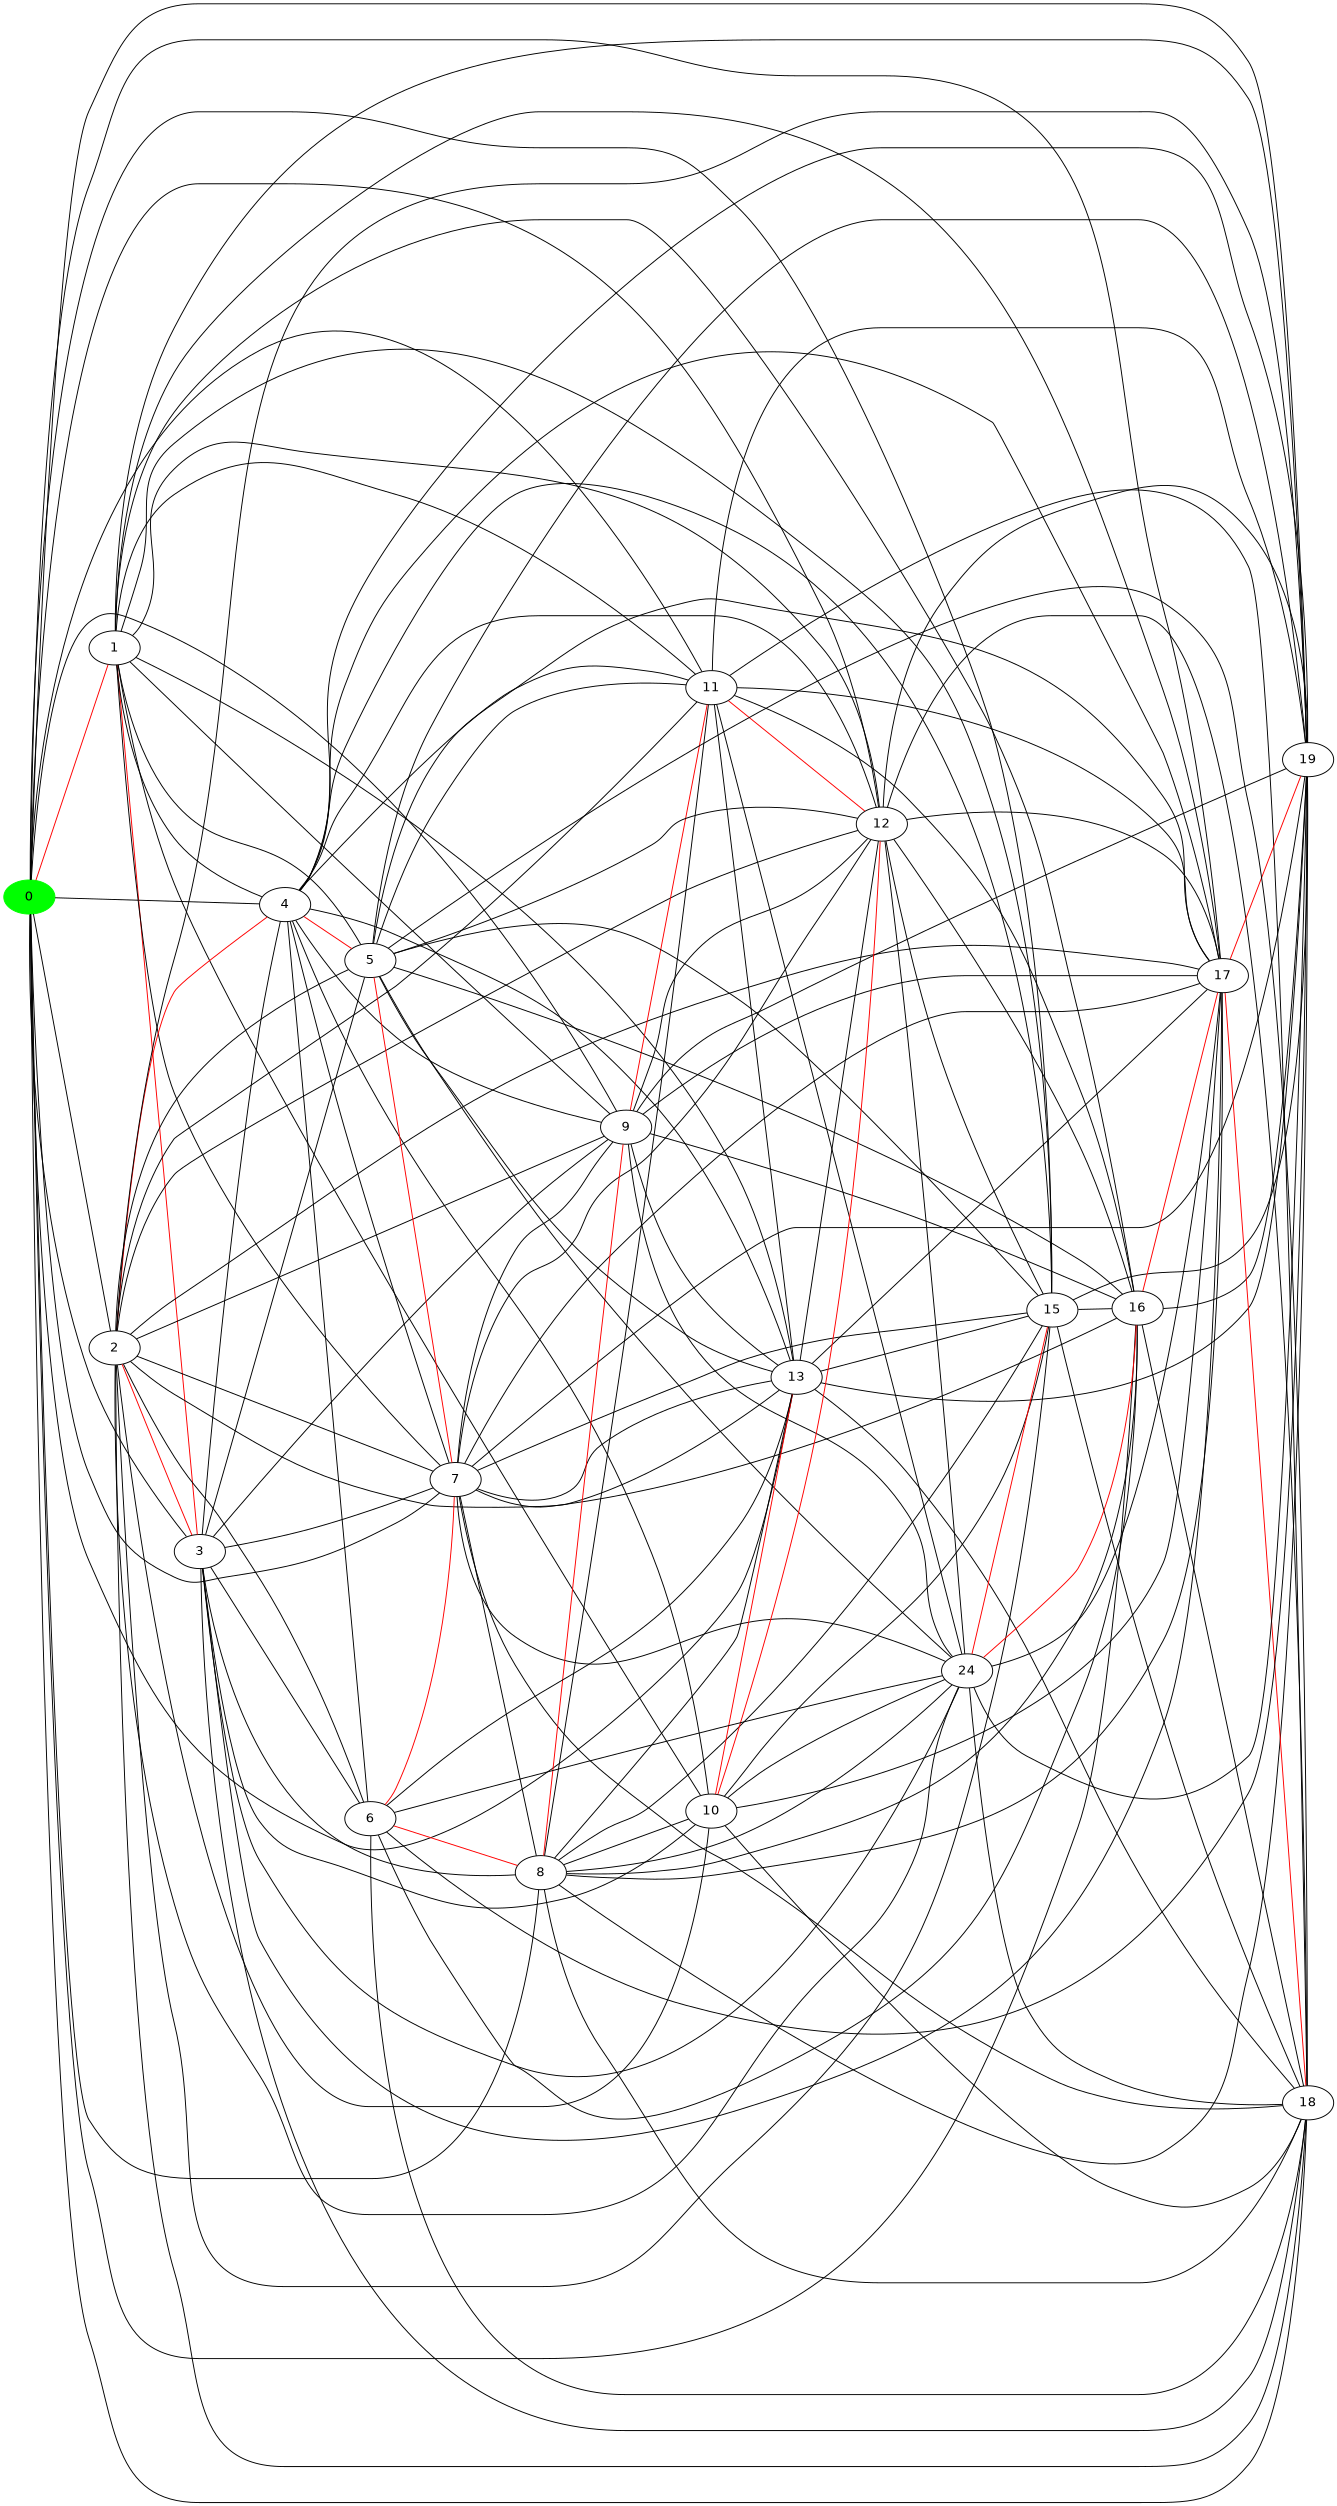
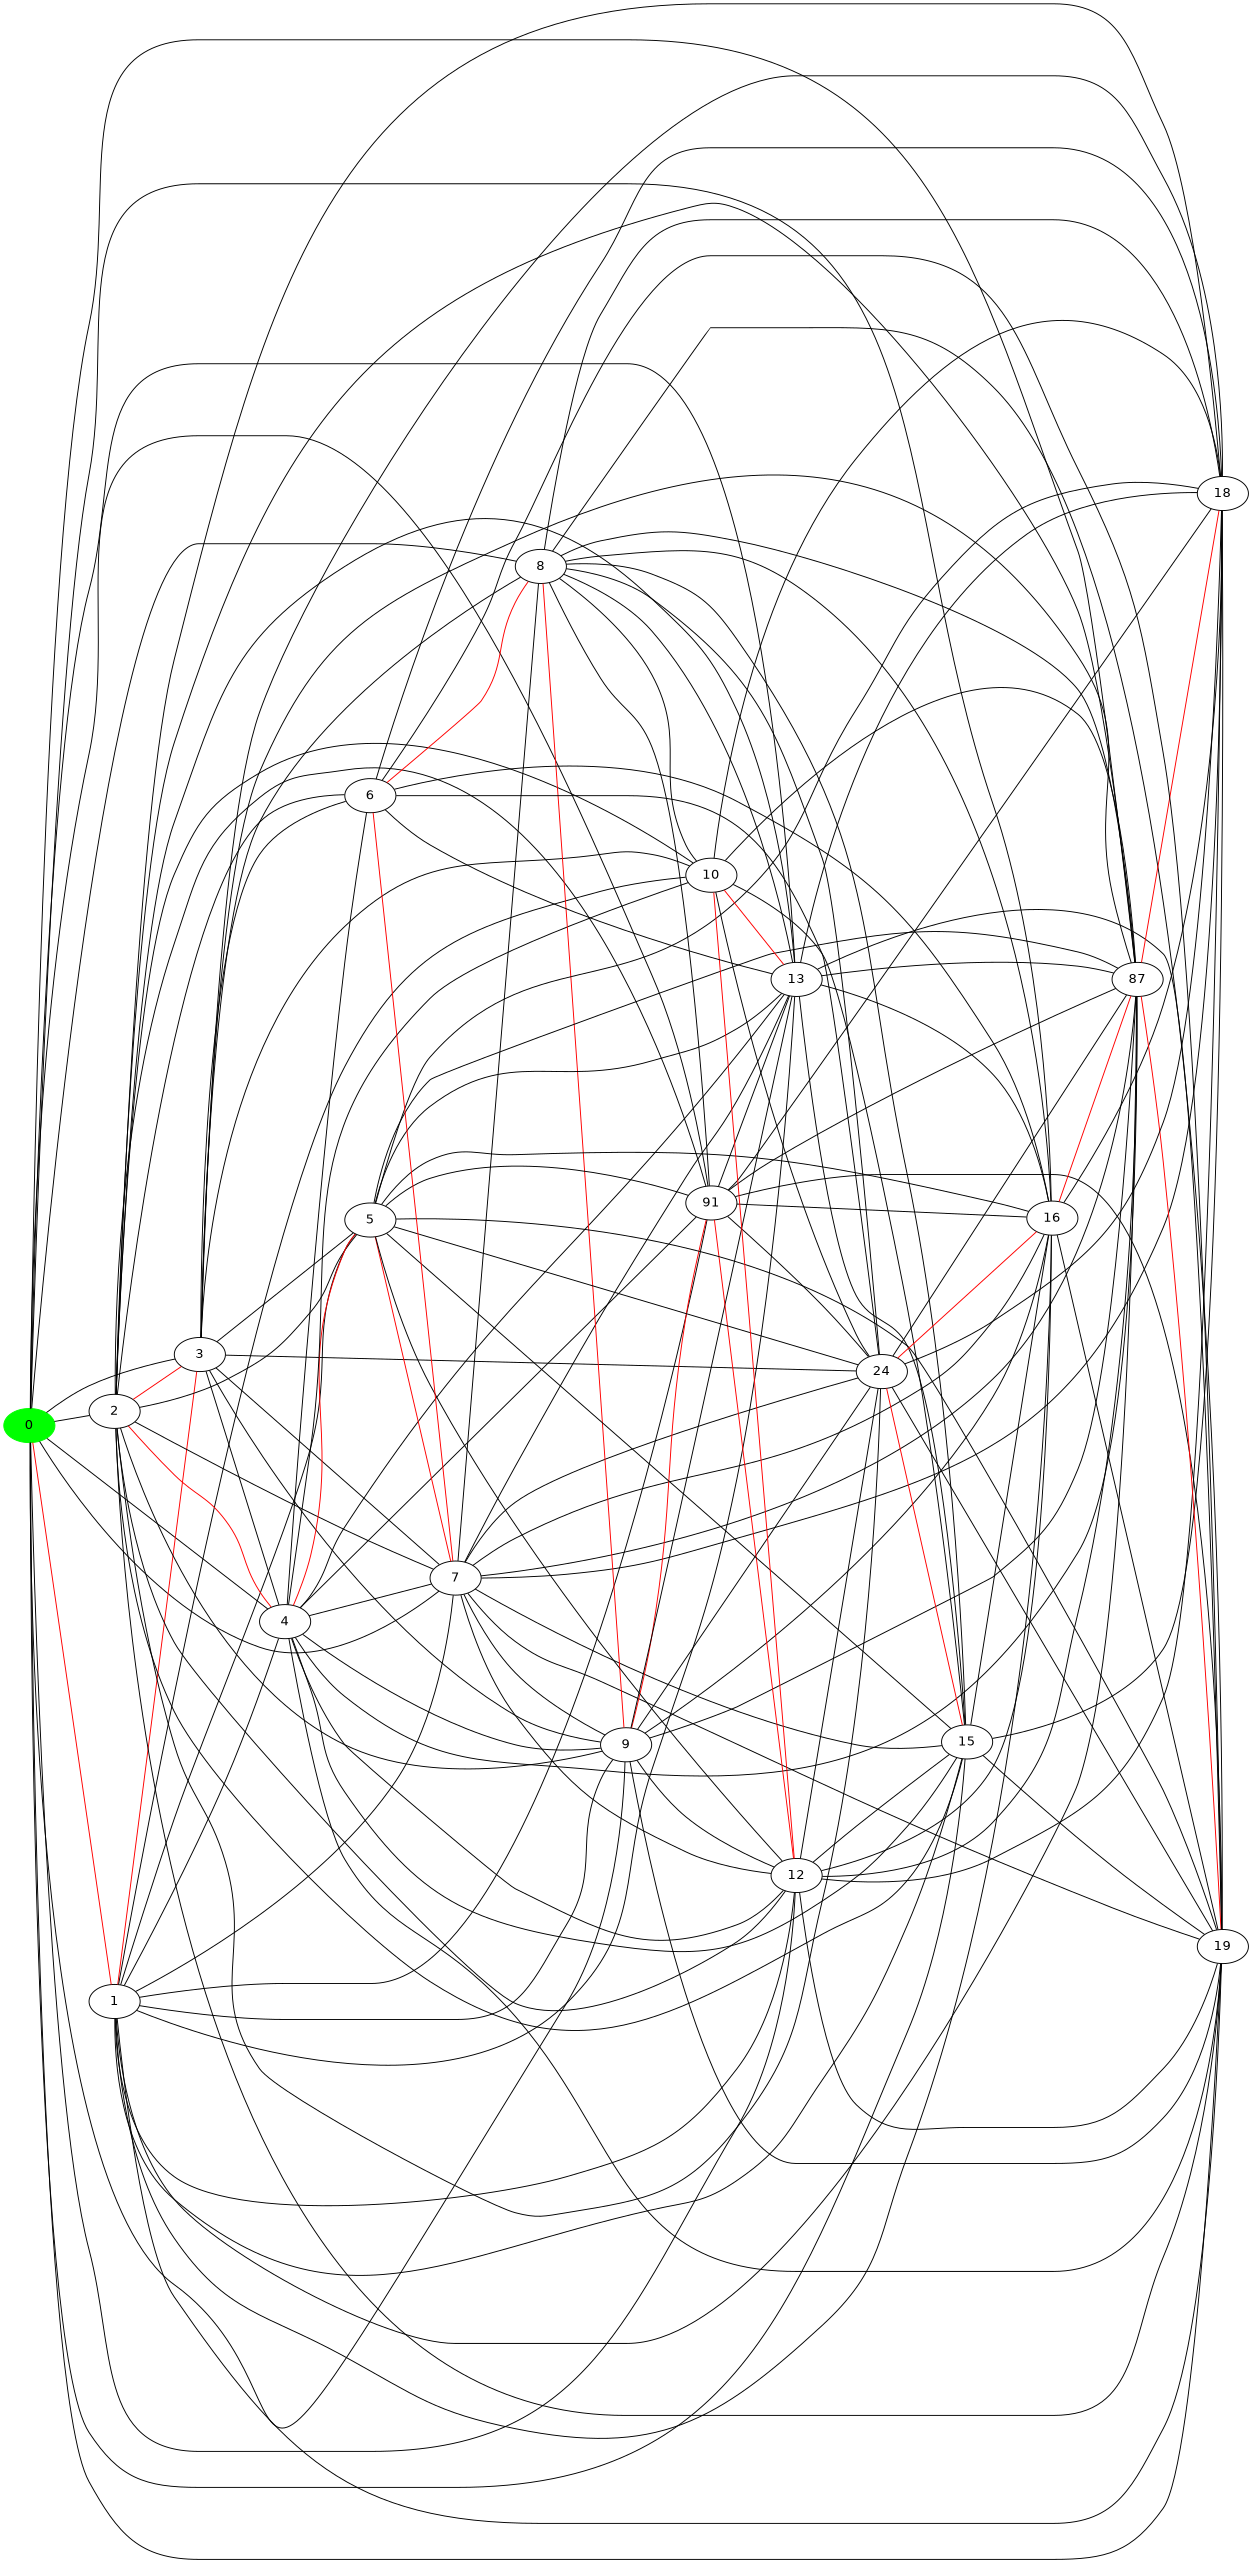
node "11": label "11" -> "91"
node "17": label "17" -> "87"
edge "12" -- "13": now "16" -- "13"
edge "0" -- "18": removed
